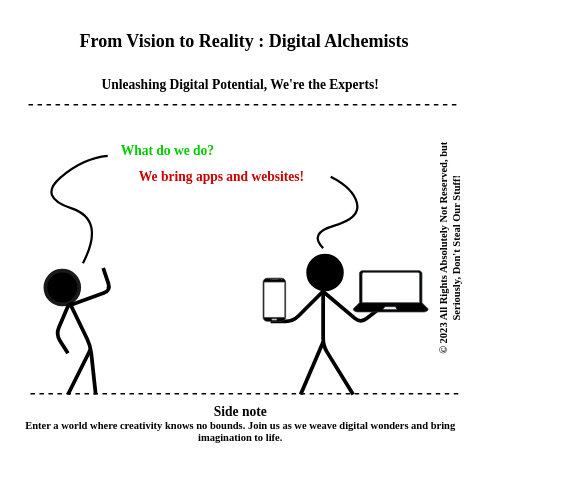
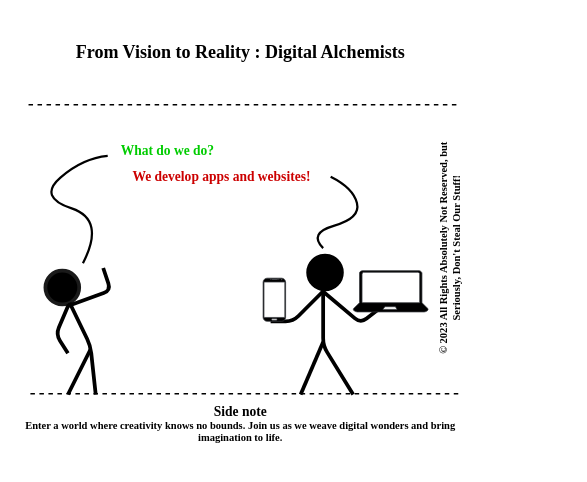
node "From Vision to Reality : Digital Alchemists": moved (244, 41) -> (240, 52)
node "Unleashing Digital Potential, We're the Experts!": removed
node "We bring apps and websites!": label "We bring apps and websites!" -> "We develop apps and websites!"
